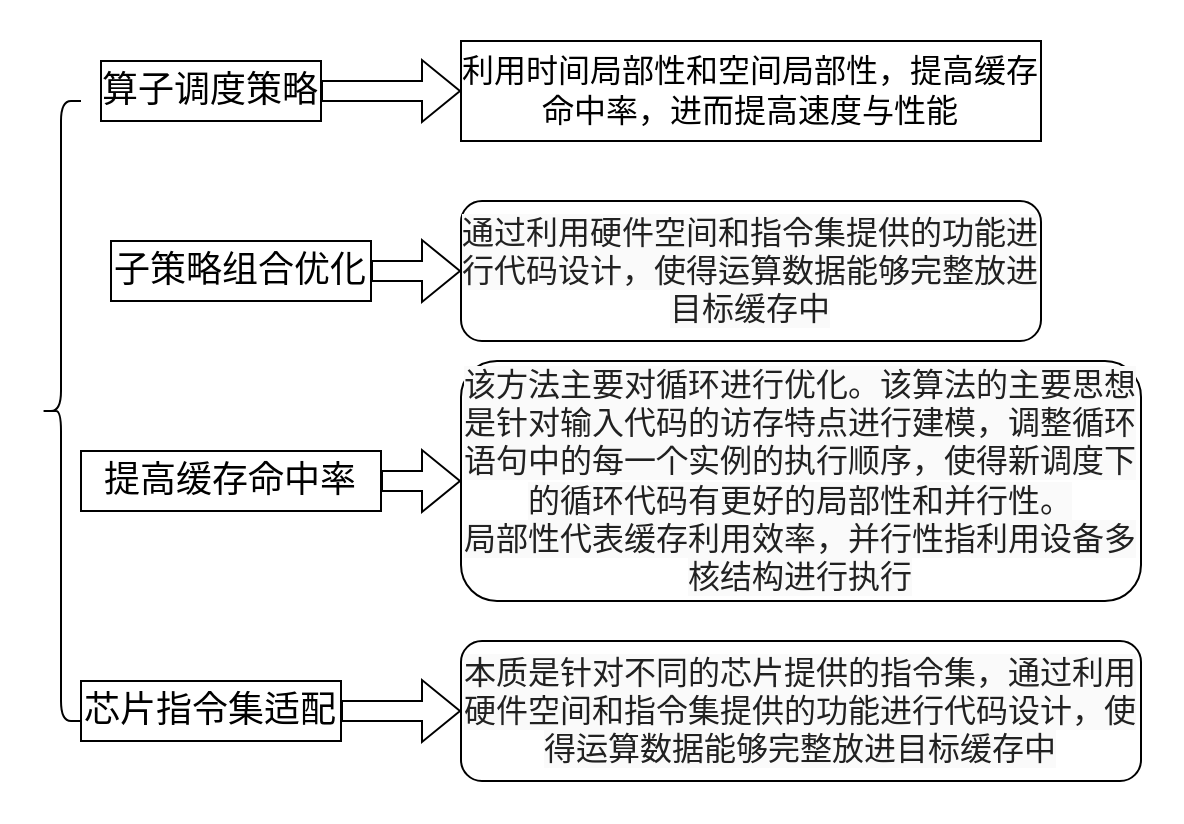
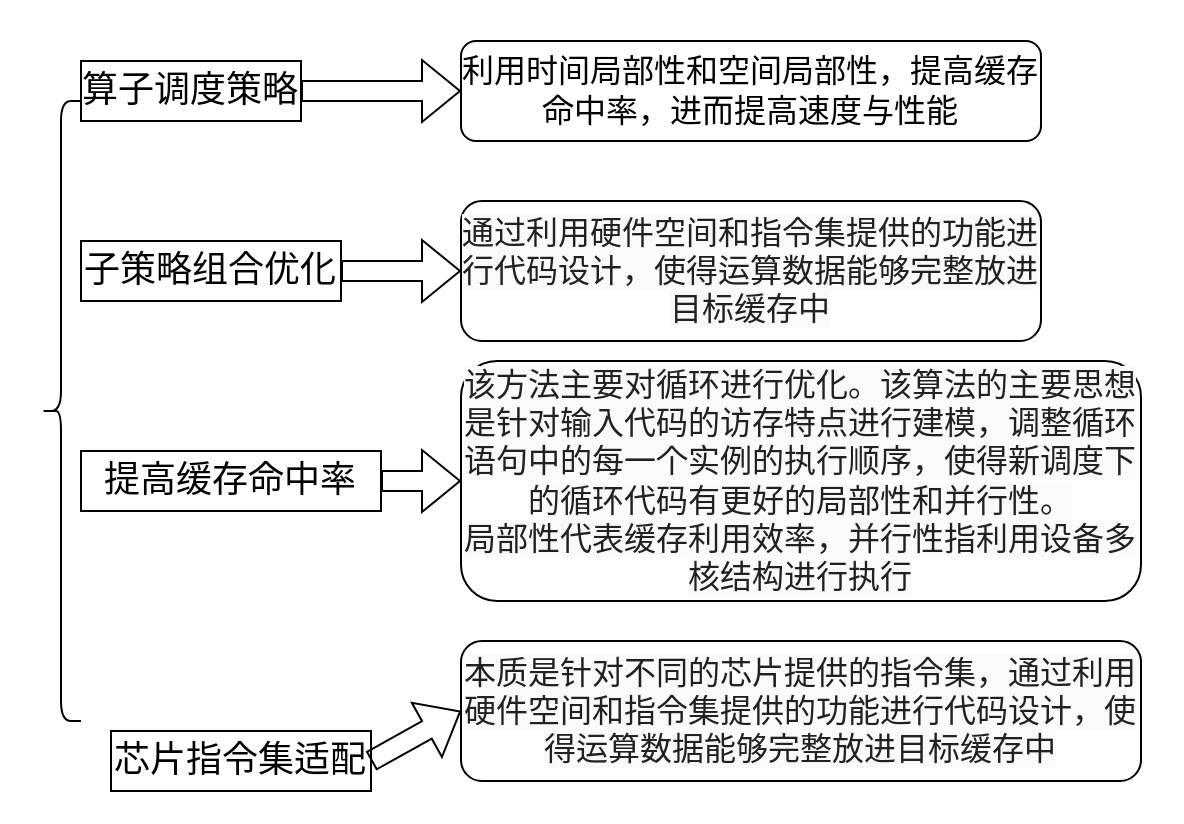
node "算子调度策略": moved (211, 91) -> (191, 91)
node "利用时间局部性和空间局部性，提高缓存命中率，进而提高速度与性能": shape rectangle -> rounded rectangle
node "子策略组合优化": moved (241, 271) -> (211, 271)
node "芯片指令集适配": moved (211, 711) -> (241, 761)
